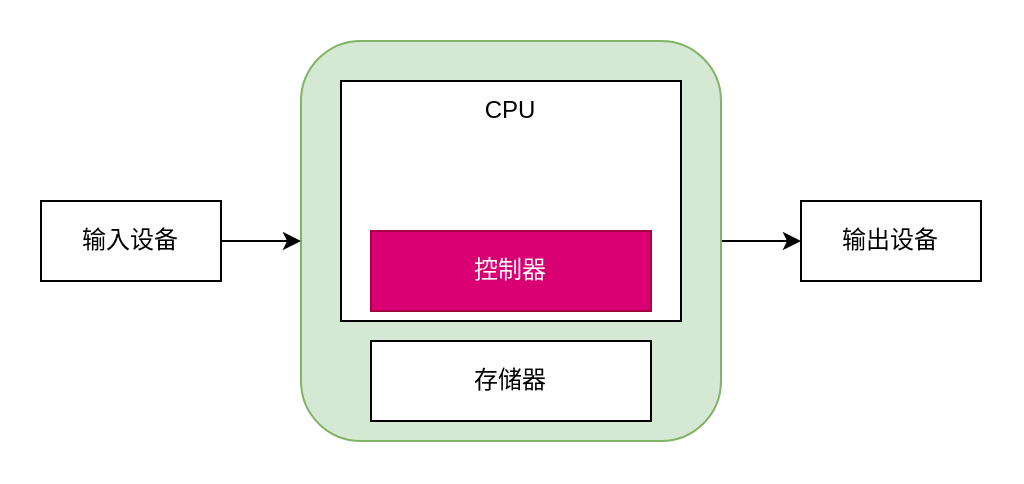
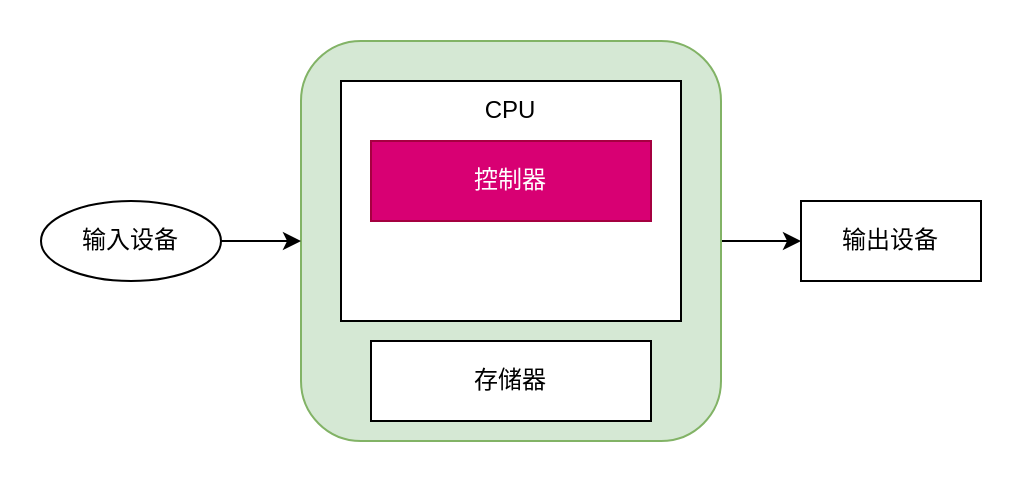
node "输入设备": shape rectangle -> ellipse
node "控制器": moved (511, 271) -> (511, 181)
